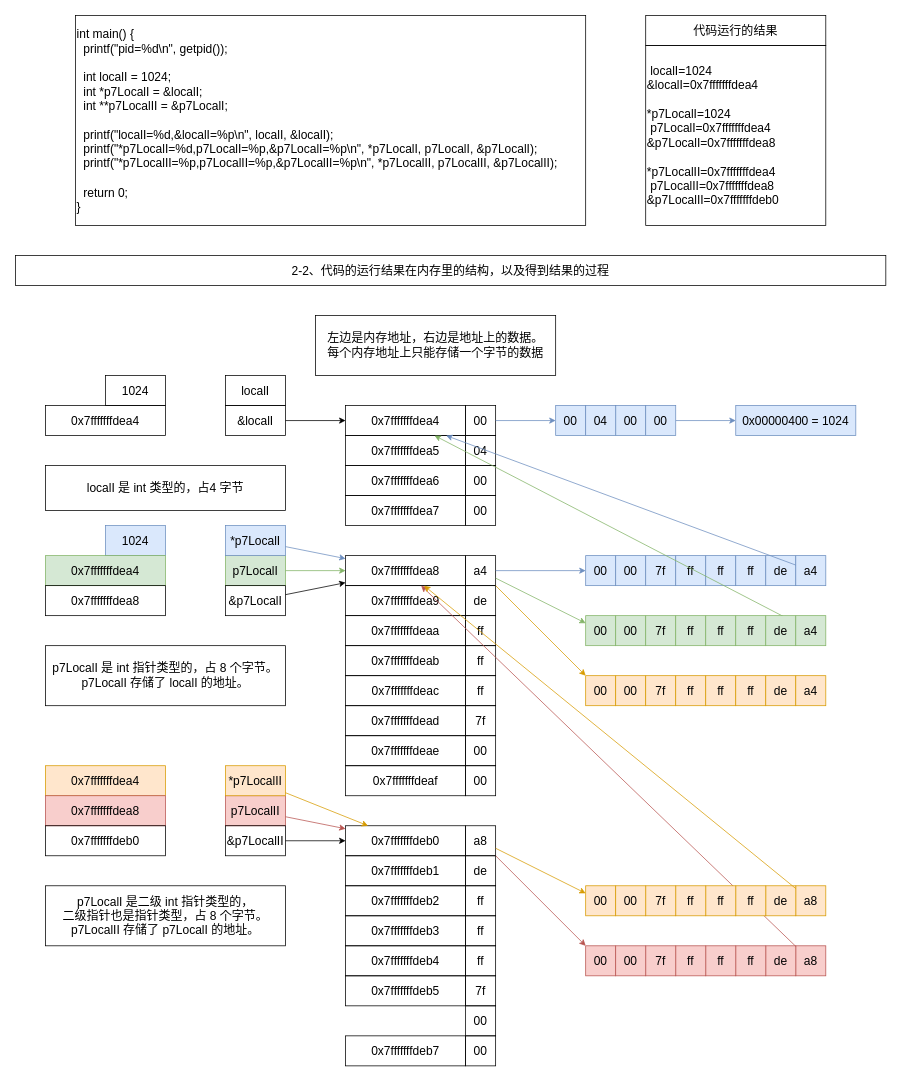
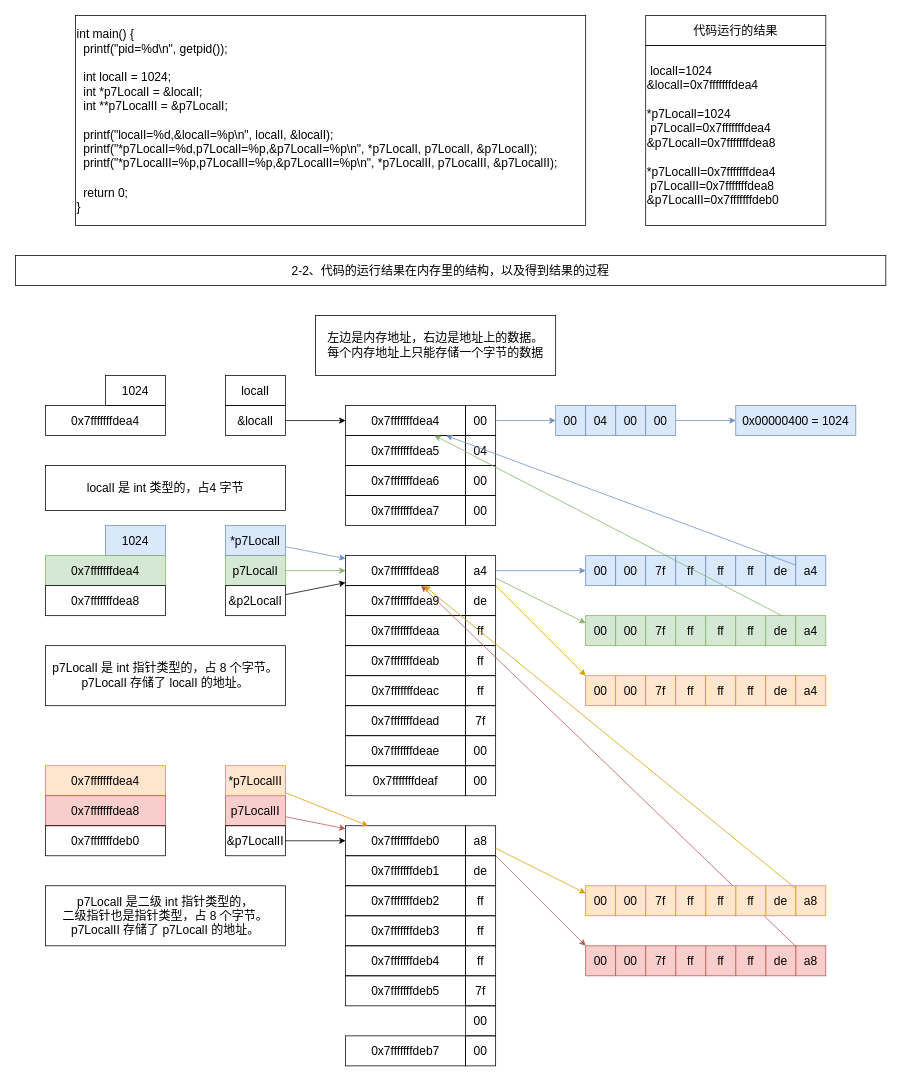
node "&p7LocalI": label "&p7LocalI" -> "&p2LocalI"
